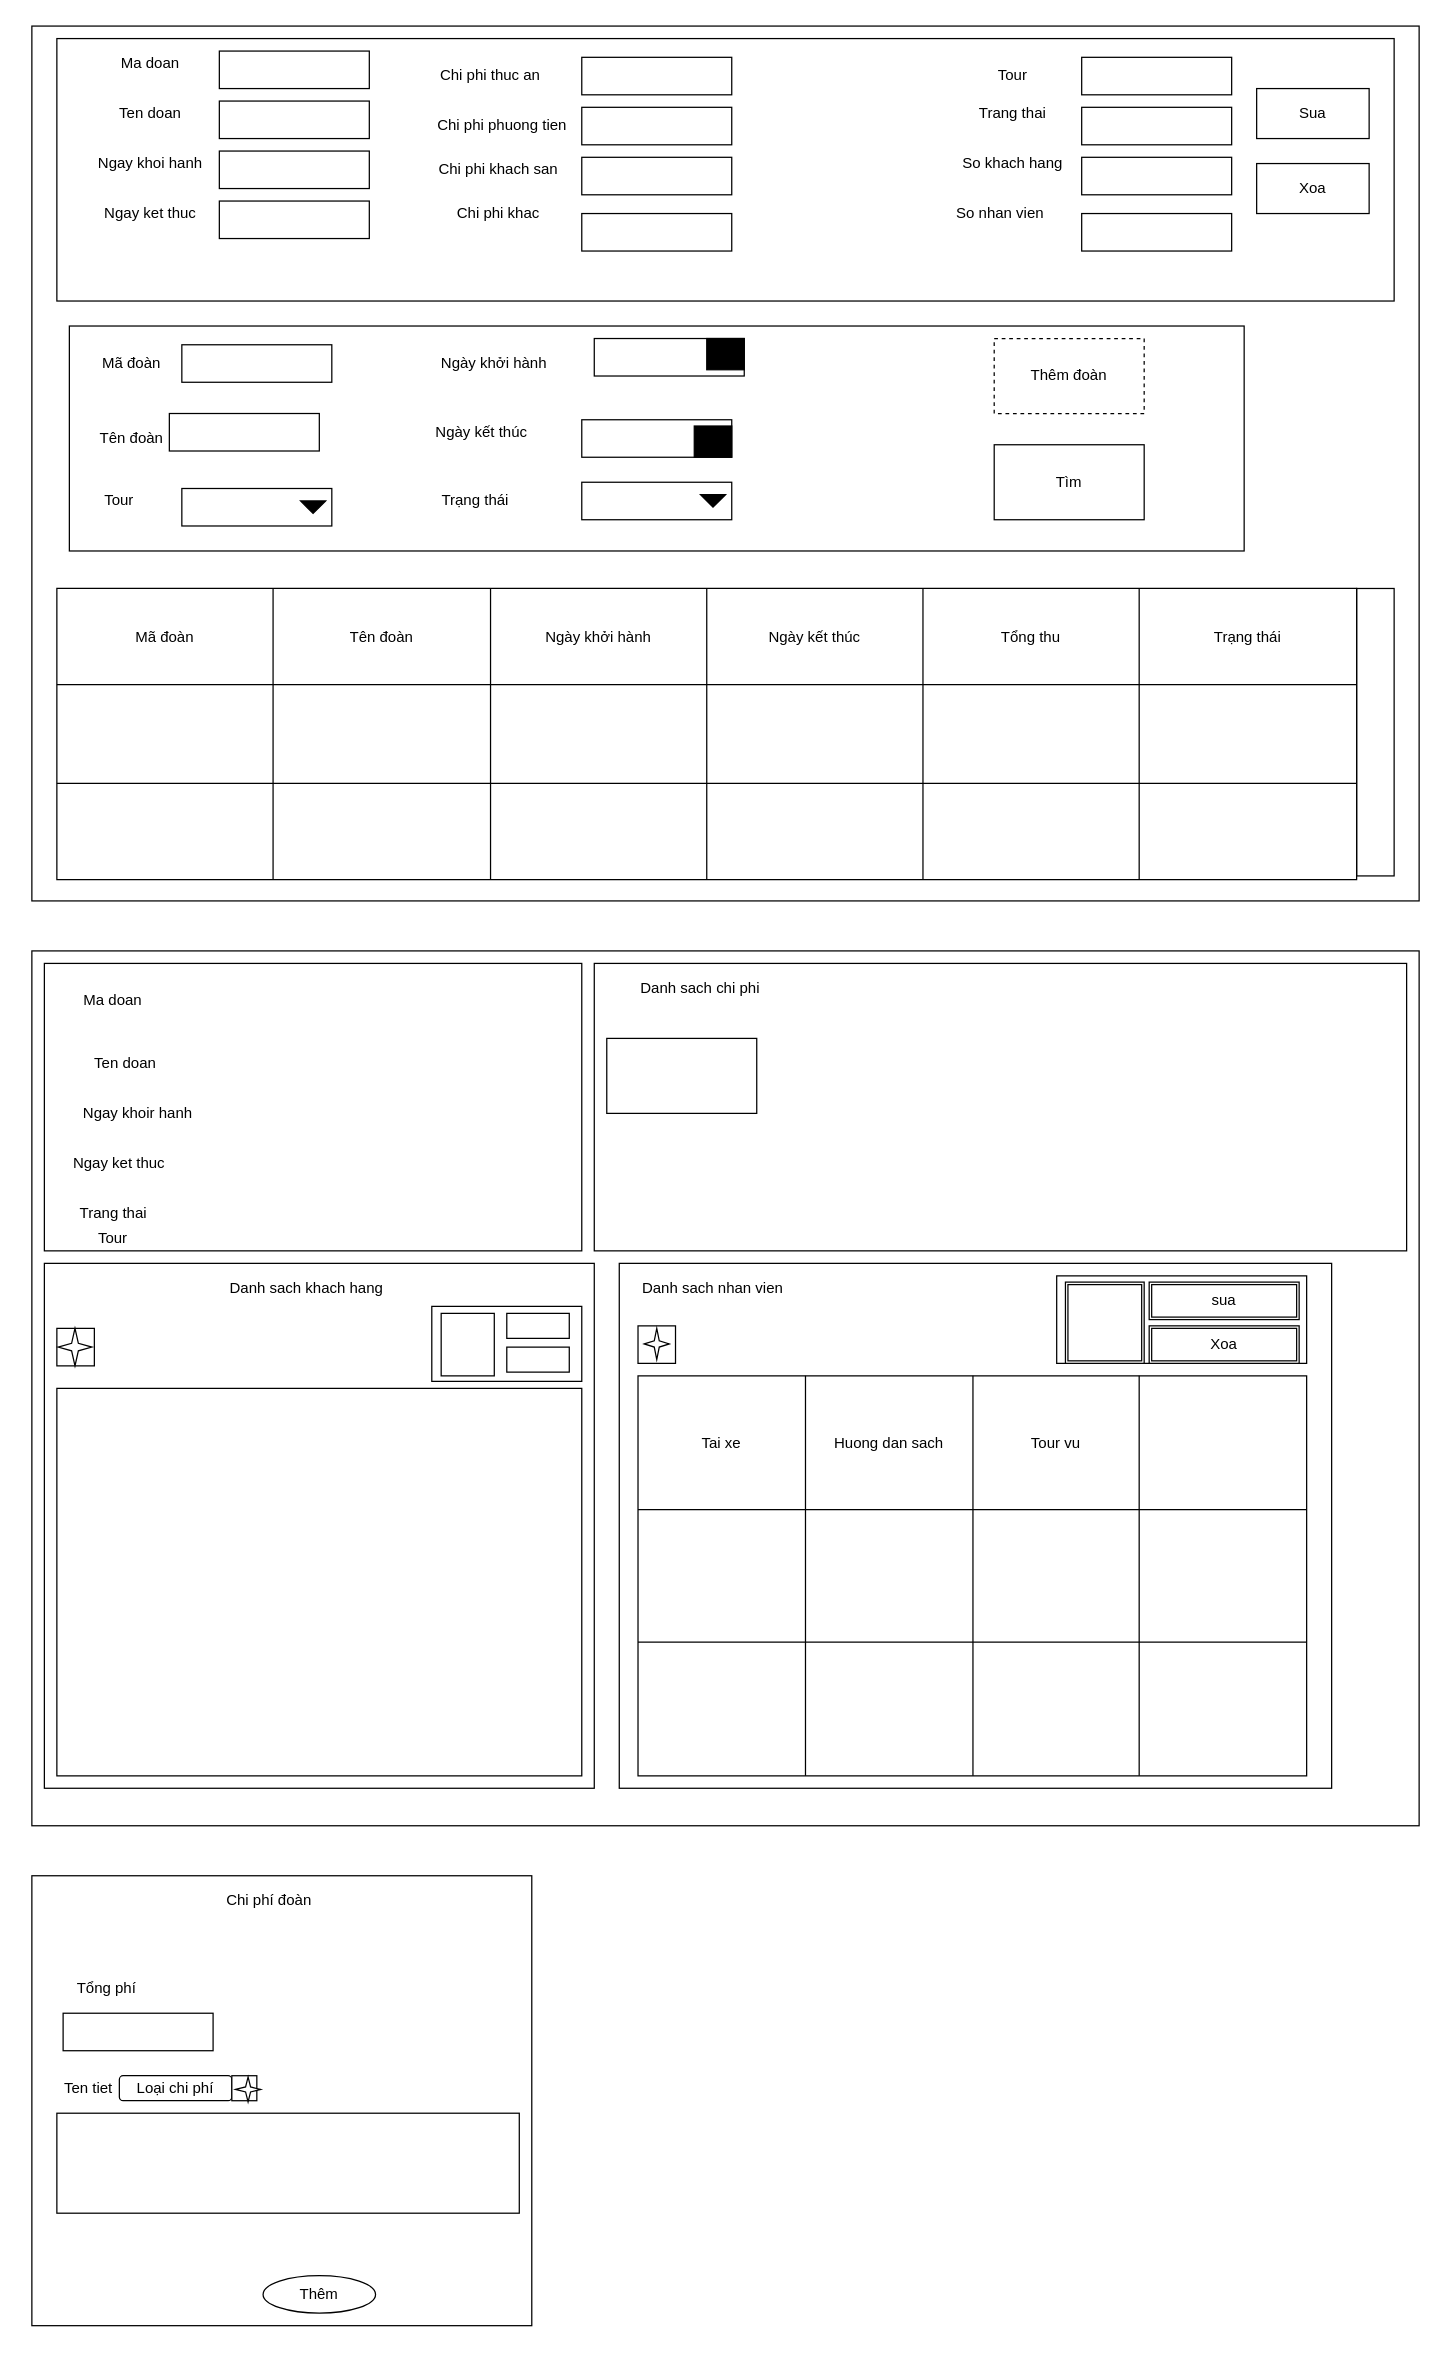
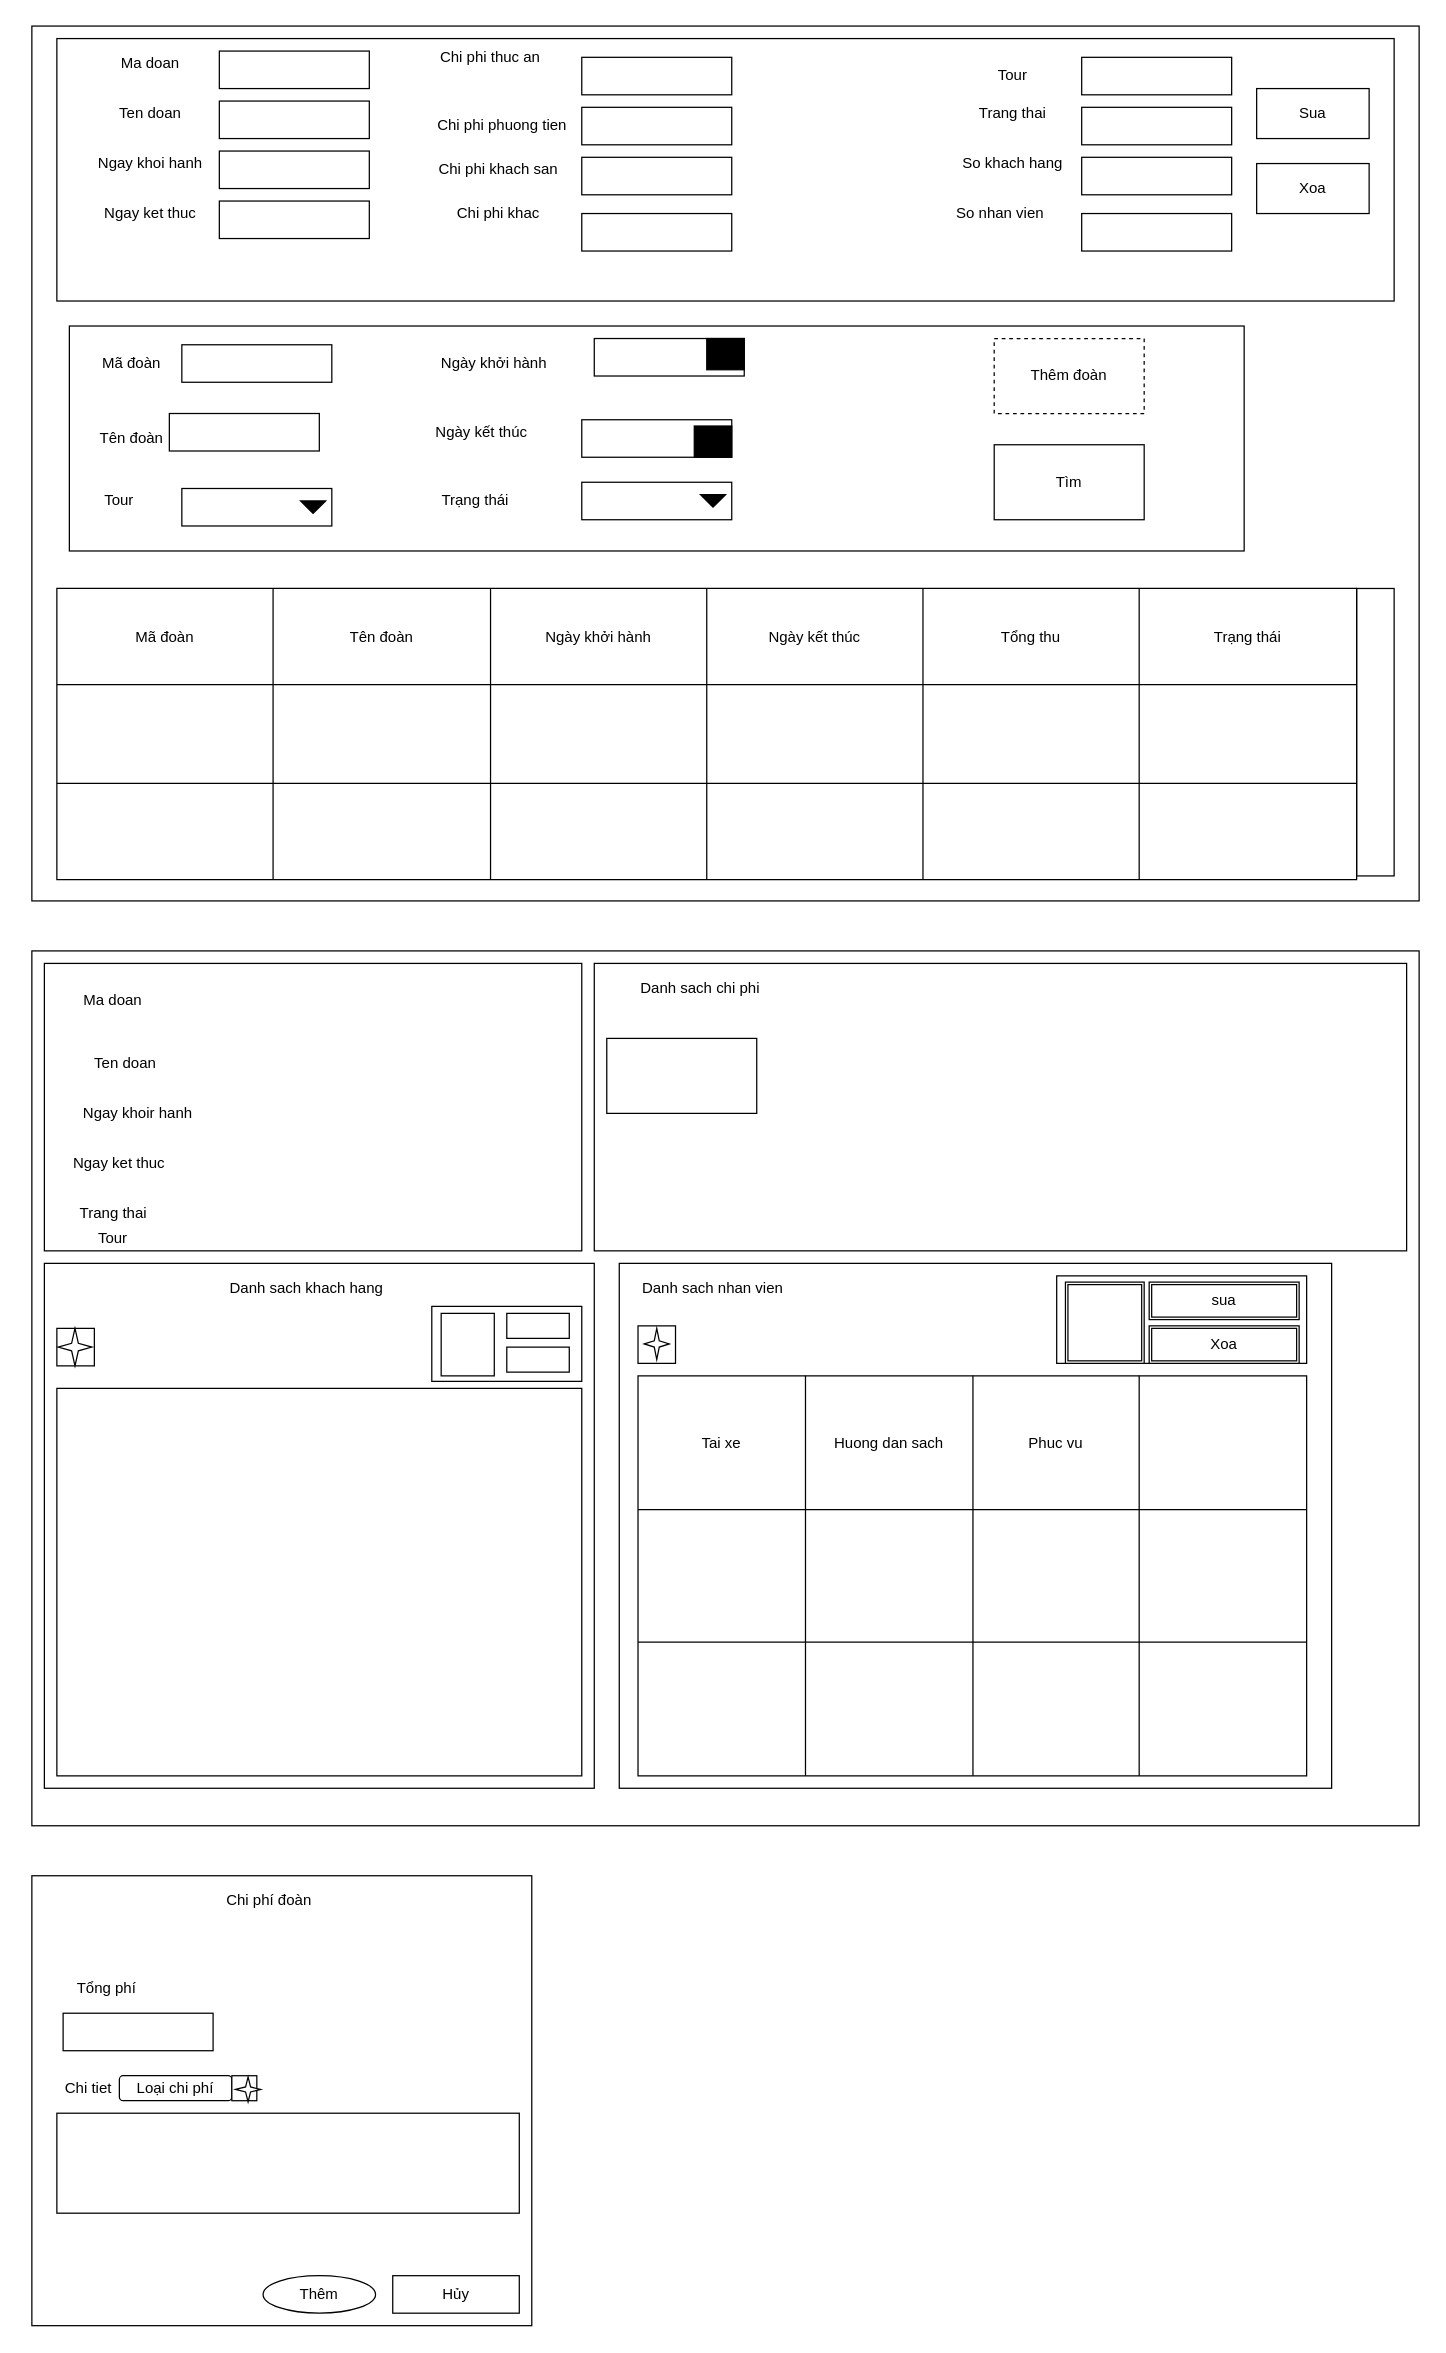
node "Chi phi thuc an": moved (491, 76) -> (491, 57)
node "Tour vu": label "Tour vu" -> "Phuc vu"
node "Ten tiet": label "Ten tiet" -> "Chi tiet"
node "Hủy": added
